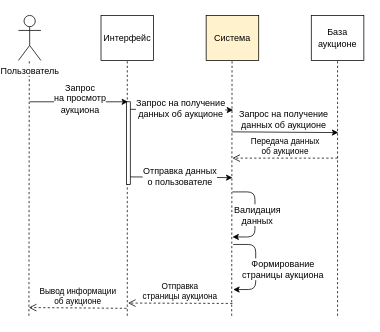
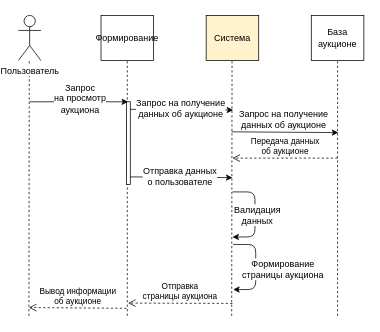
node "Интерфейс": label "Интерфейс" -> "Формирование"
